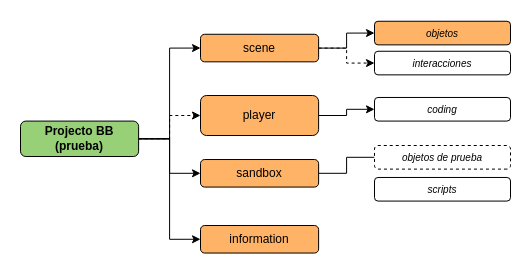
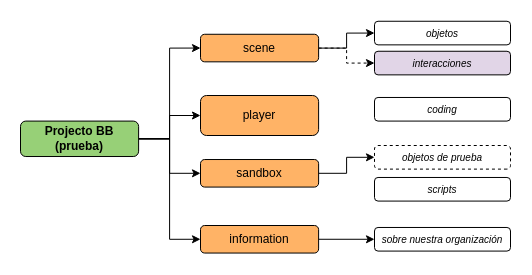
node "objetos": fillcolor #ffb366 -> #ffffff
node "interacciones": fillcolor #ffffff -> #e1d5e7
edge "Projecto BB (prueba)" -> "player": style dashed -> solid
edge "player" -> "coding": removed
edge "objetos de prueba" -- "sandbox": arrowhead none -> classic
edge "information" -> "sobre nuestra organización": added
node "sobre nuestra organización": added
